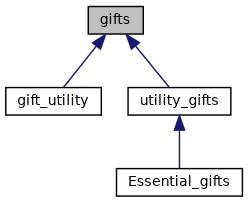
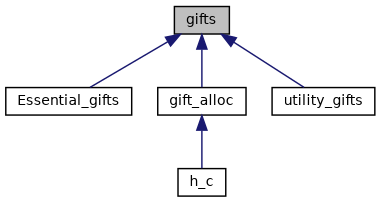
node "gift_utility": label "gift_utility" -> "gift_alloc"
edge "Essential_gifts" -> "utility_gifts": now "Essential_gifts" -> "gifts"
node "h_c": added
